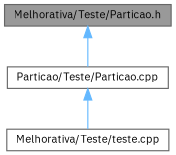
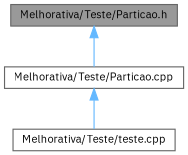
node "Particao/Teste/Particao.cpp": label "Particao/Teste/Particao.cpp" -> "Melhorativa/Teste/Particao.cpp"
